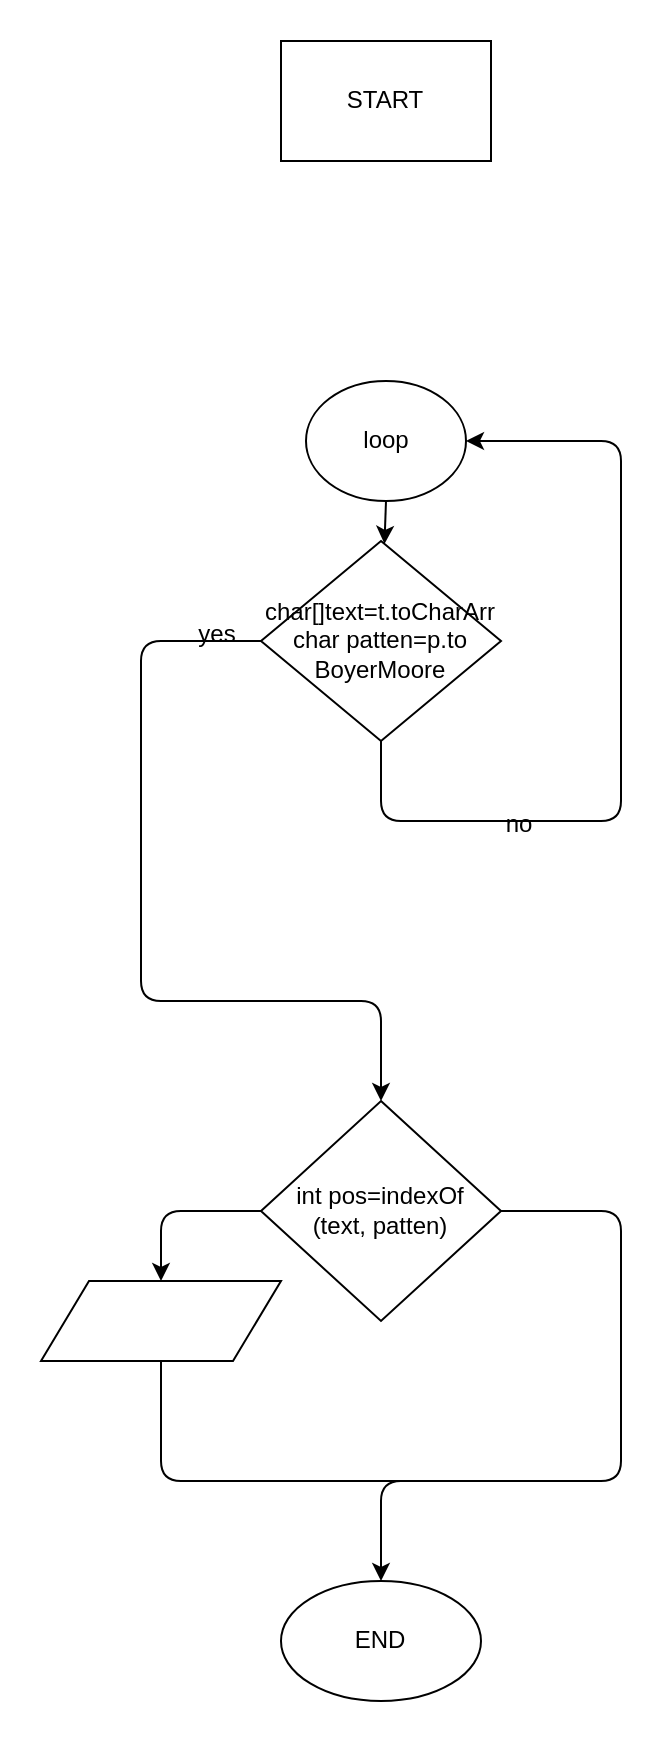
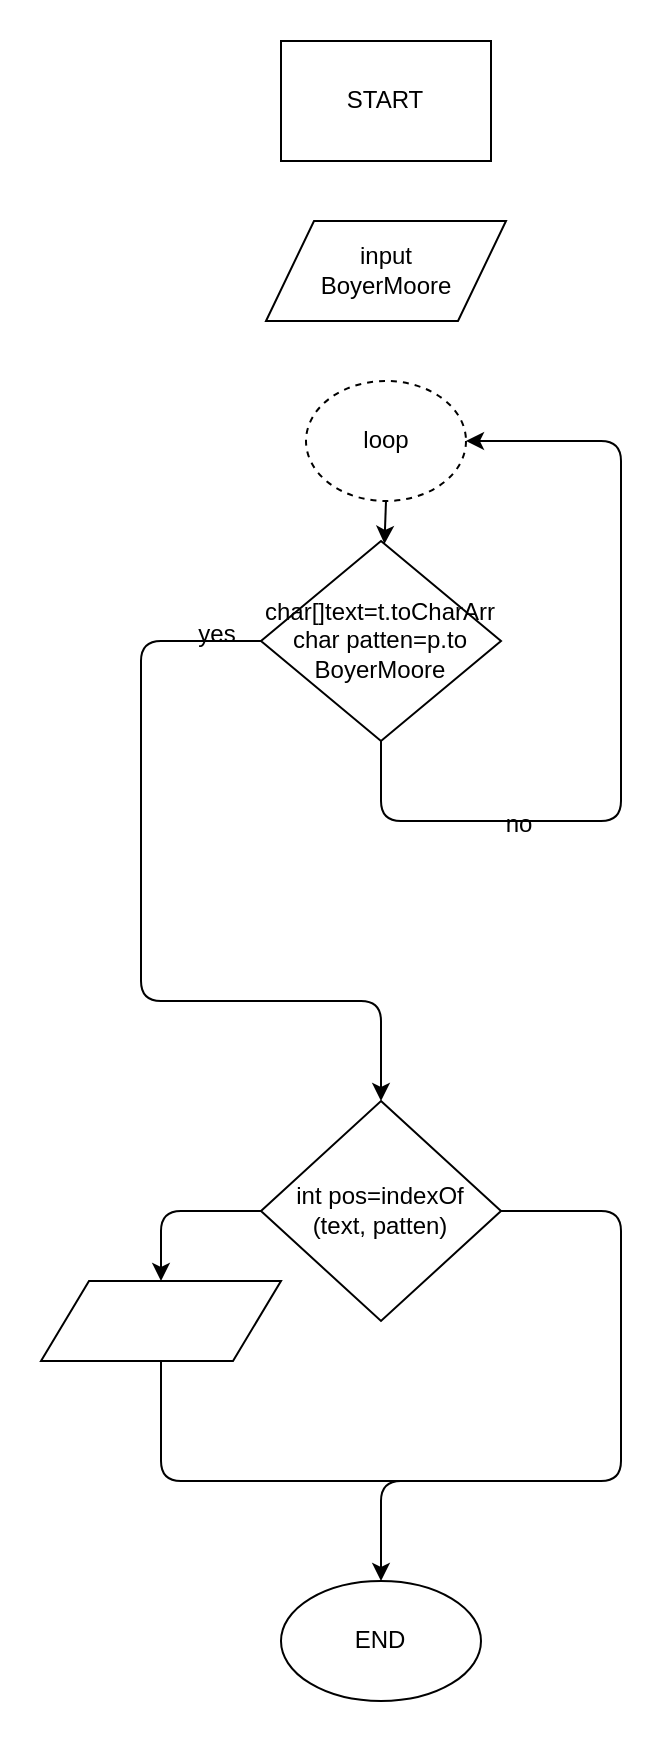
node "input BoyerMoore": added
node "loop": style solid -> dashed
